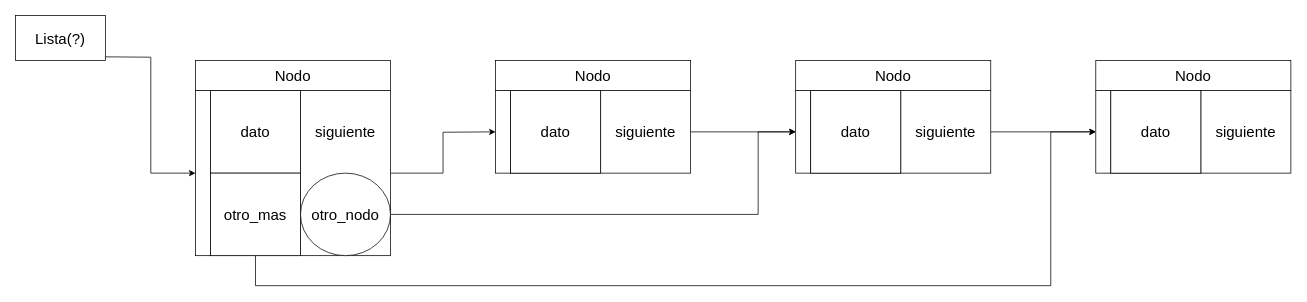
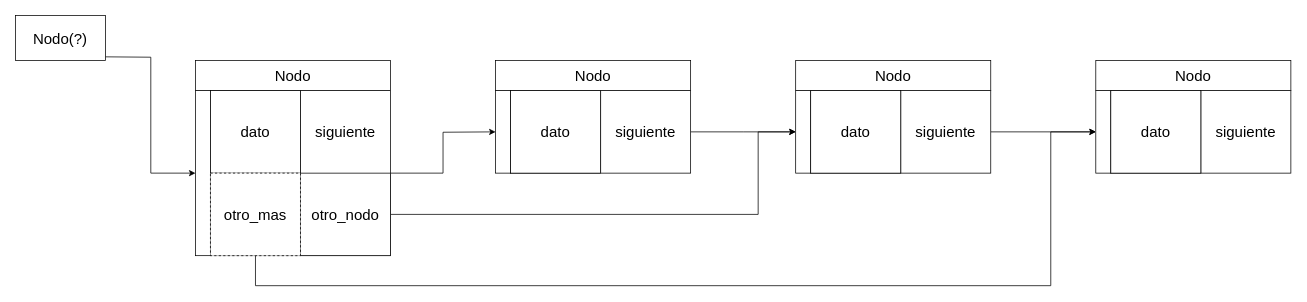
node "Lista(?)": label "Lista(?)" -> "Nodo(?)"
node "otro_mas": style solid -> dashed
node "otro_nodo": shape ellipse -> rectangle
